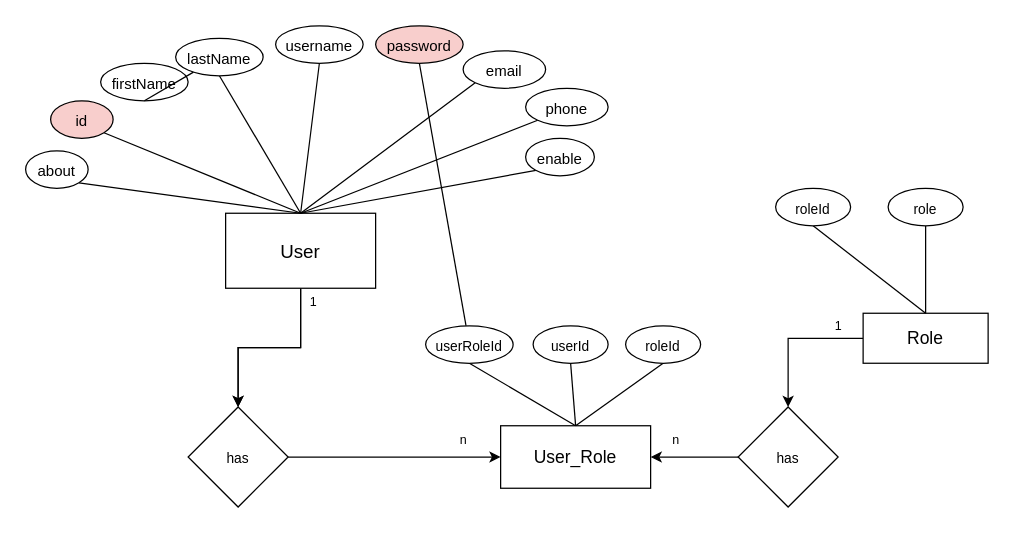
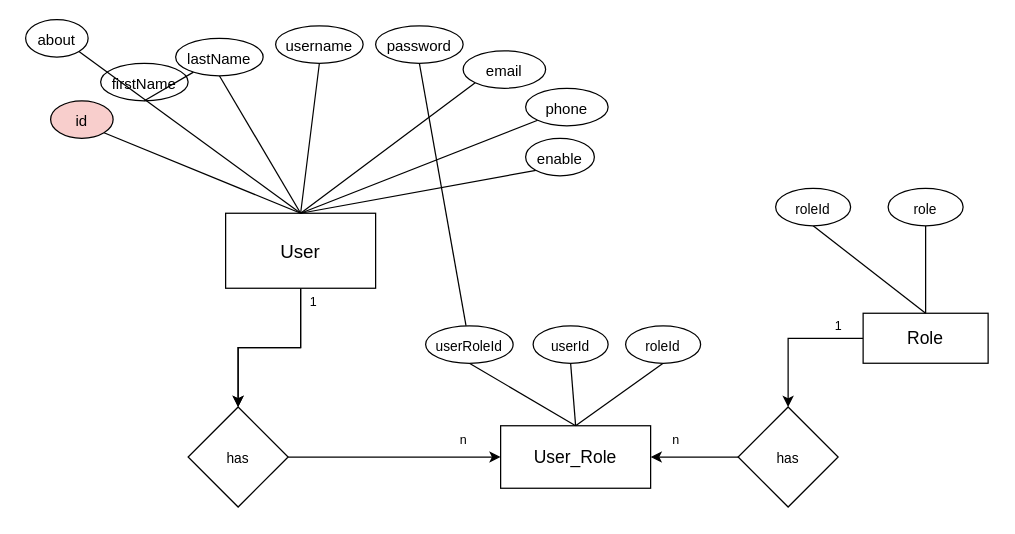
node "password": fillcolor #f8cecc -> #ffffff
node "about": moved (57, 169) -> (57, 38)
